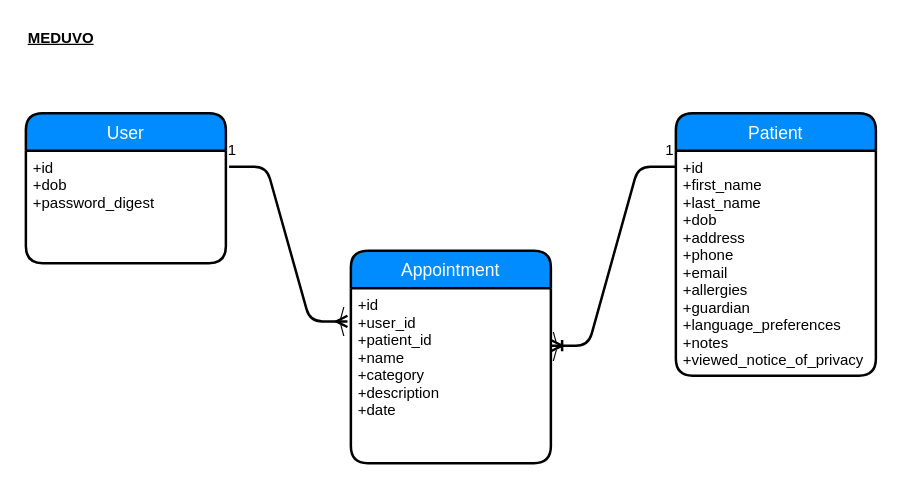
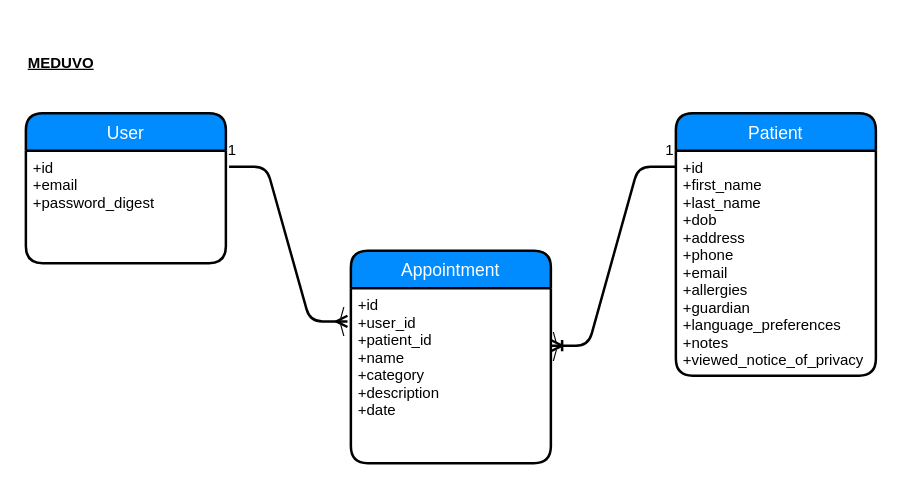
node "MEDUVO": moved (69, 38) -> (69, 63)
node "+id +dob +password_digest": label "+id +dob +password_digest" -> "+id +email +password_digest"
